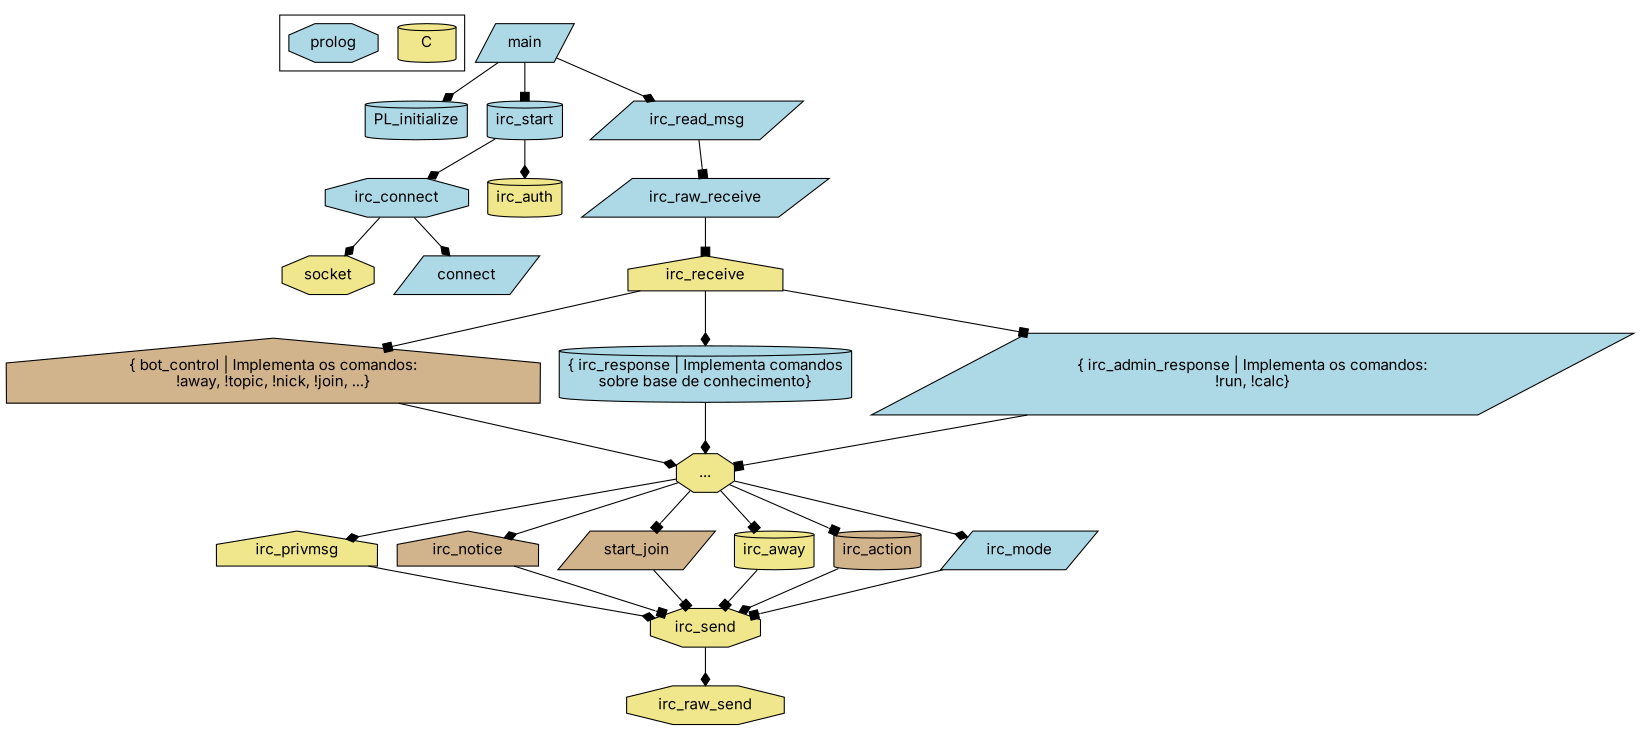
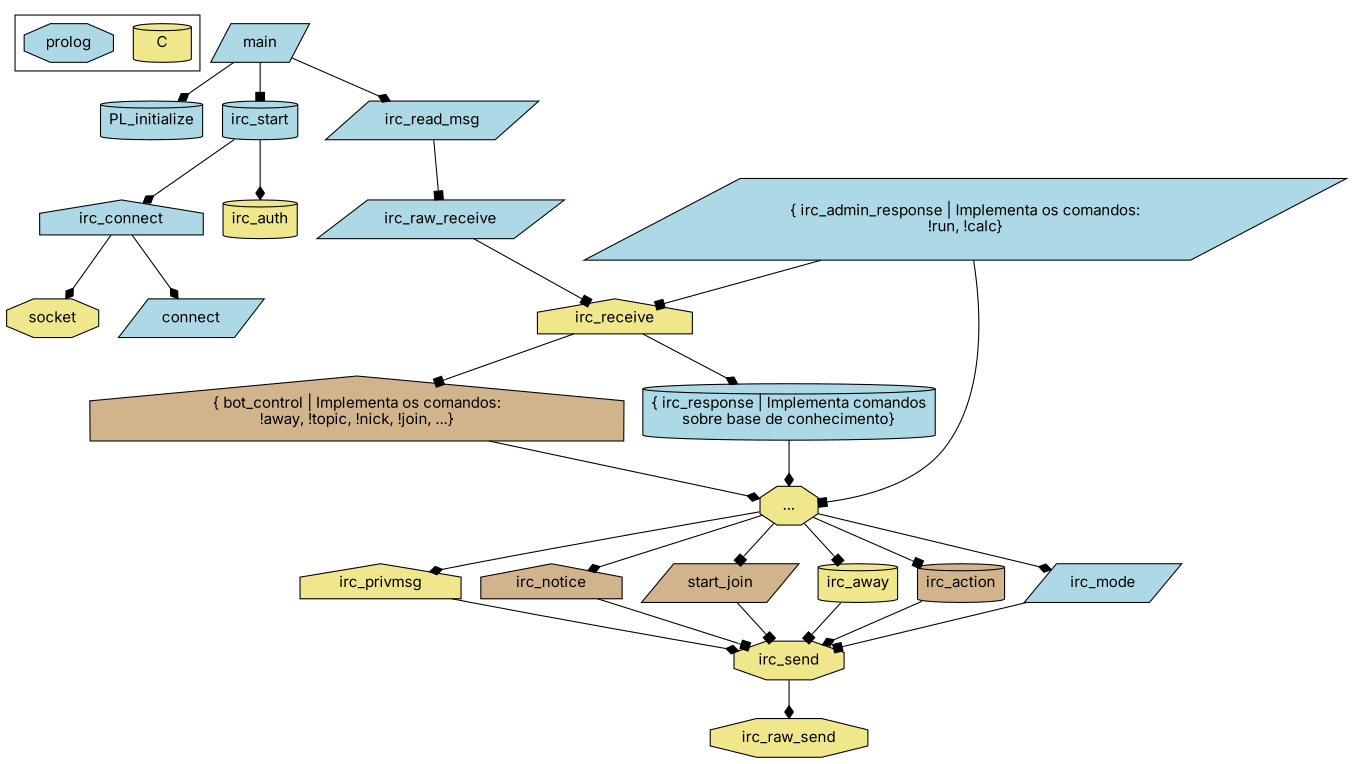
node "irc_connect": shape octagon -> house
edge "irc_receive" -> "{ irc_admin_response | Implementa os comandos: !run, !calc}": reversed
